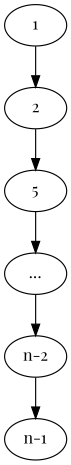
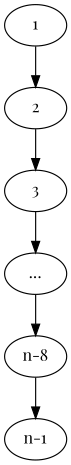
node "5": label "5" -> "3"
node "n-2": label "n-2" -> "n-8"
